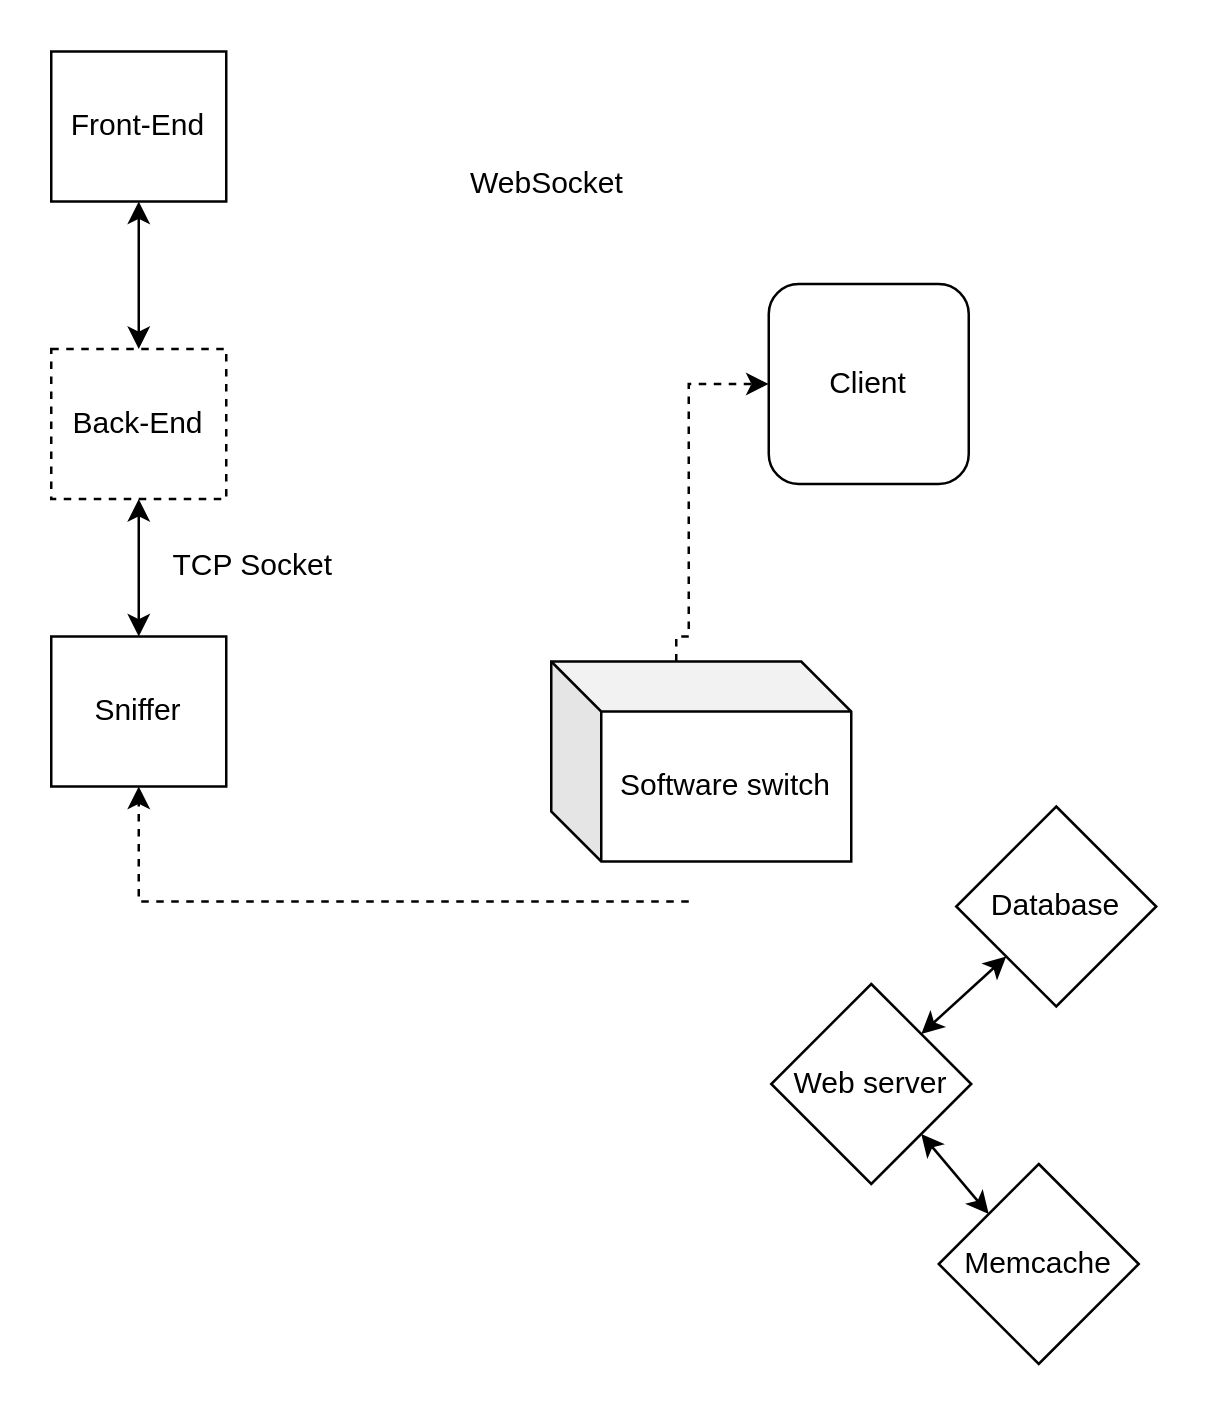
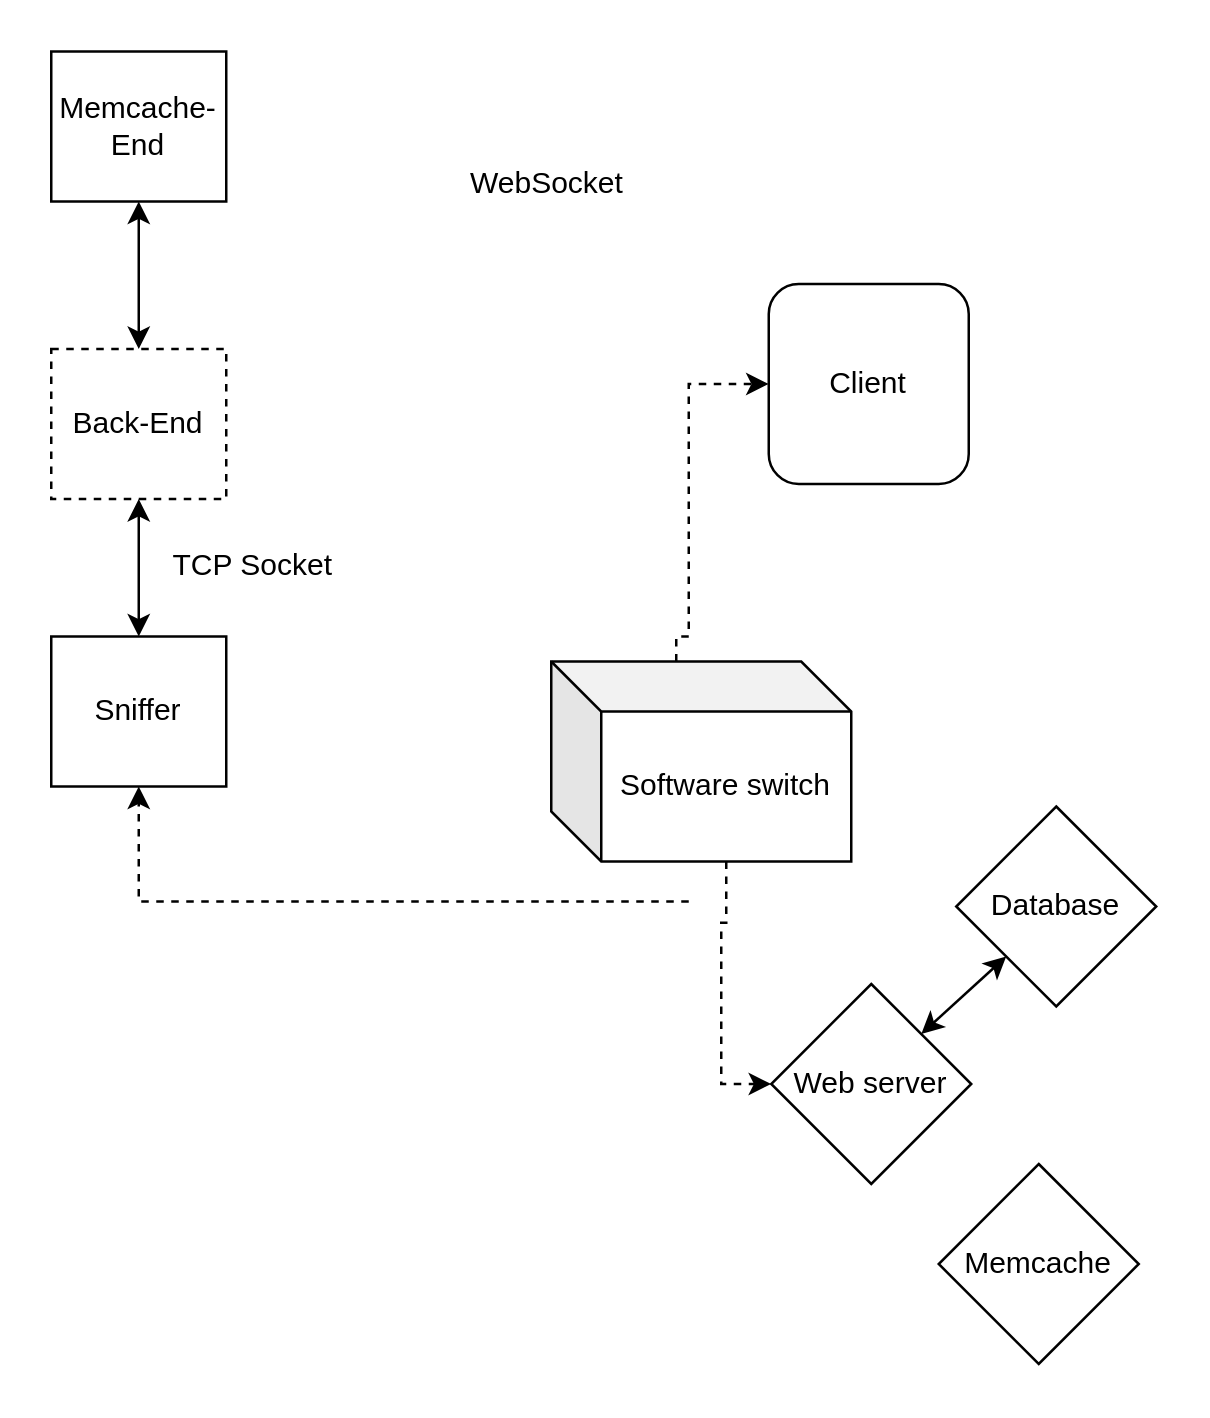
node "Front-End": label "Front-End" -> "Memcache-End"
edge "Software switch" -> "Web server": added
edge "Web server" -- "Memcache": removed
